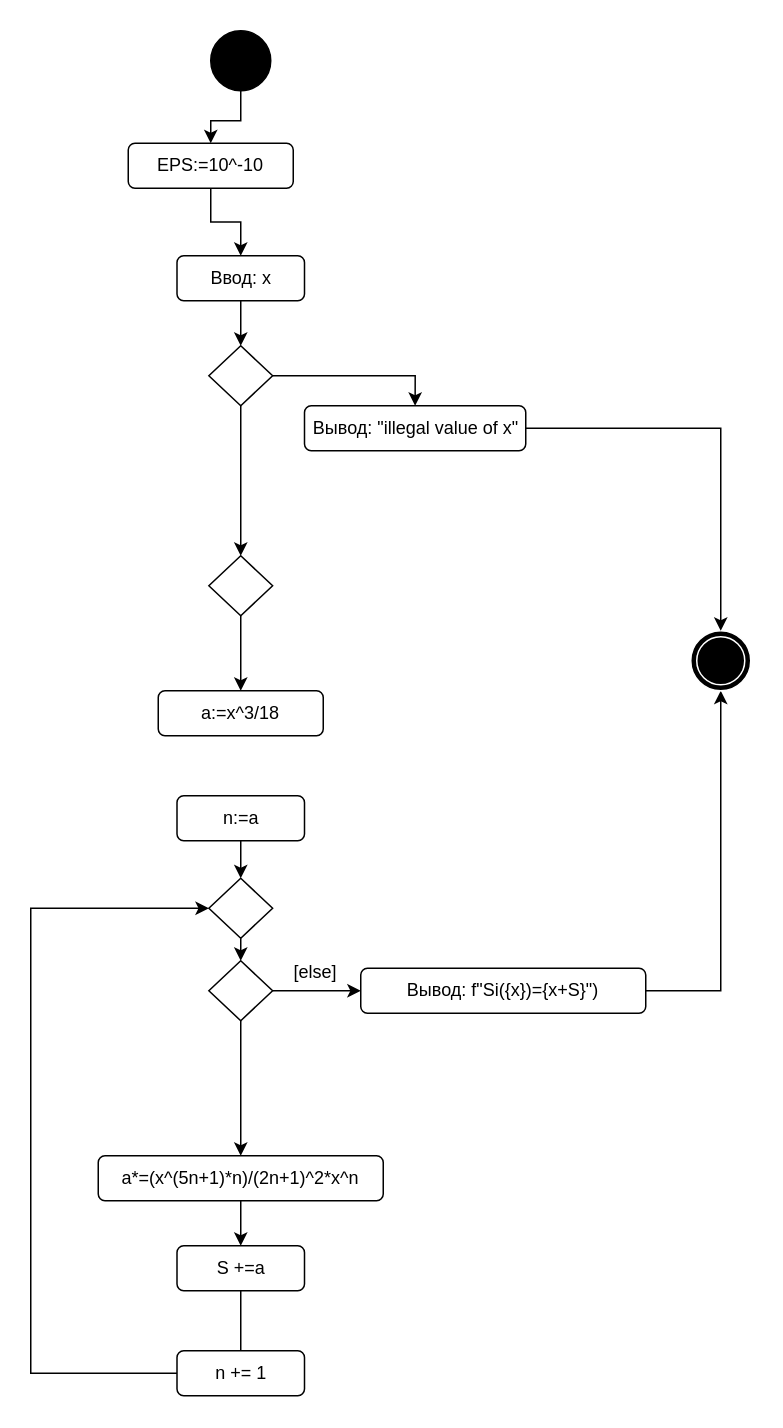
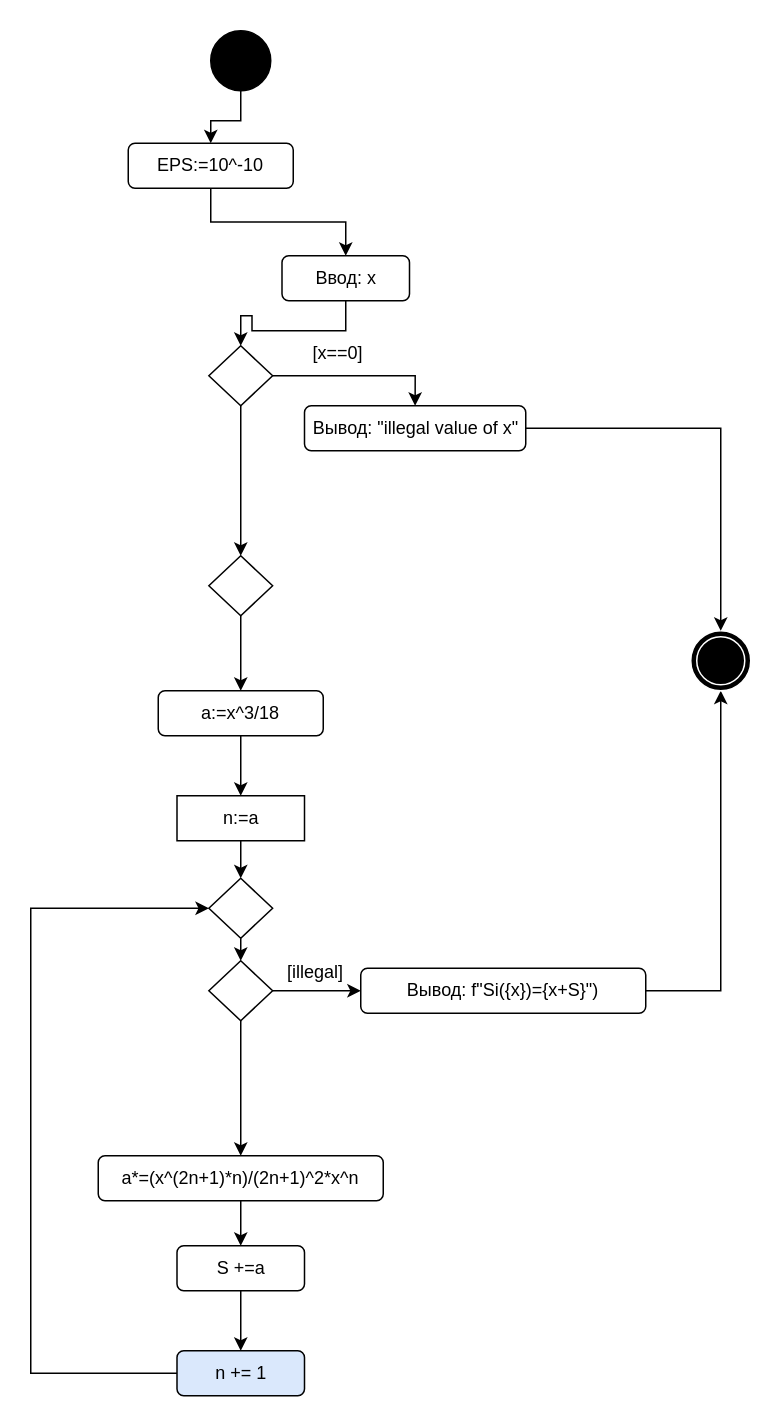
node "Ввод: x": moved (241, 278) -> (346, 278)
node "[x==0]": added
edge "a:=x^3/18" -> "n:=a": added
node "n:=a": shape rounded rectangle -> rectangle
node "[else]": label "[else]" -> "[illegal]"
node "a*=(x^(5n+1)*n)/(2n+1)^2*x^n": label "a*=(x^(5n+1)*n)/(2n+1)^2*x^n" -> "a*=(x^(2n+1)*n)/(2n+1)^2*x^n"
edge "S +=a" -- "n += 1": arrowhead none -> classic
node "n += 1": fillcolor #ffffff -> #dae8fc
